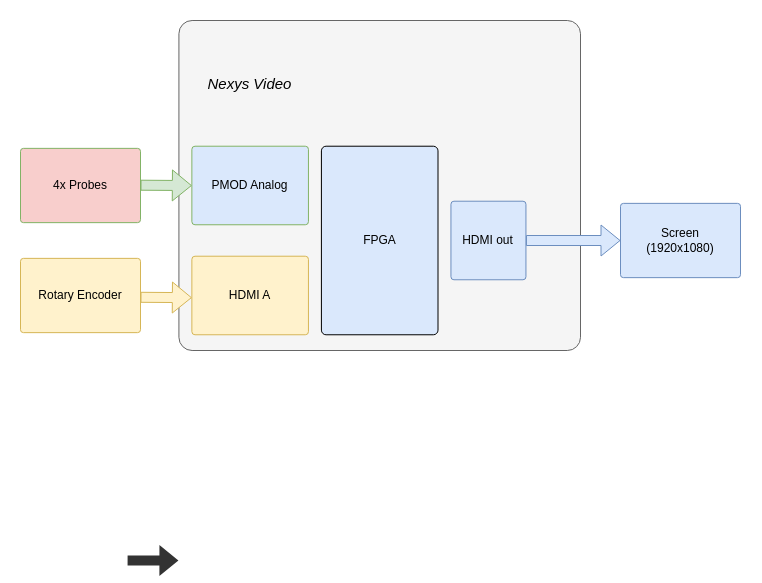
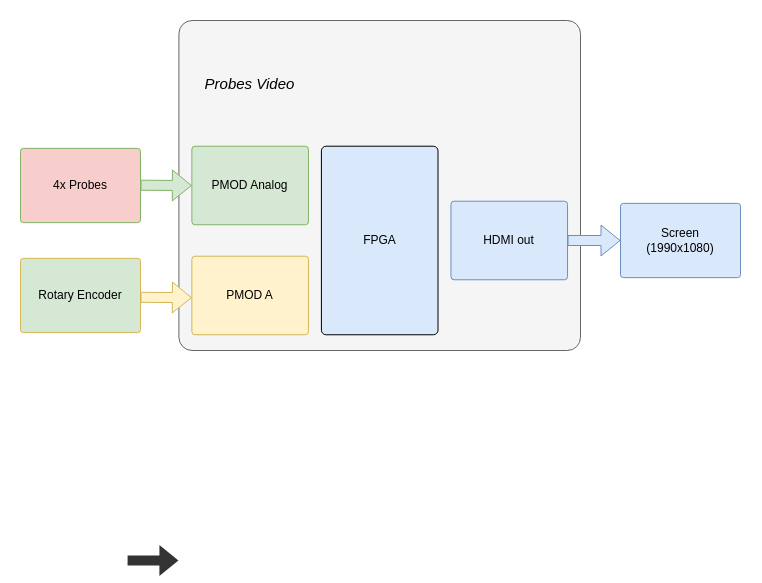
node "Nexys Video": label "Nexys Video" -> "Probes Video"
node "PMOD Analog": fillcolor #dae8fc -> #d5e8d4
node "HDMI out": size 75x79 -> 117x79
node "Screen (1920x1080)": label "Screen (1920x1080)" -> "Screen (1990x1080)"
node "Rotary Encoder": fillcolor #fff2cc -> #d5e8d4
node "HDMI A": label "HDMI A" -> "PMOD A"
